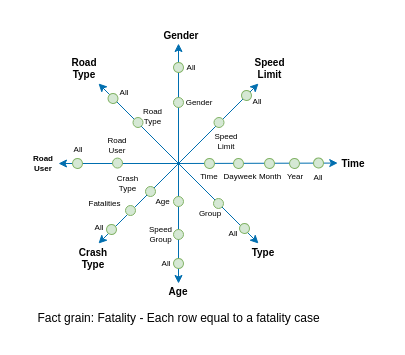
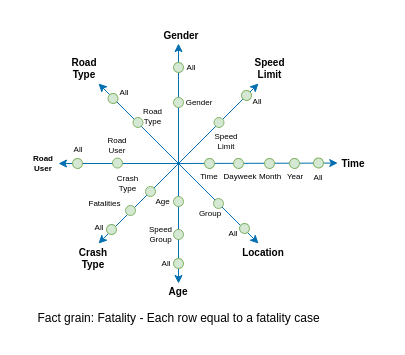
node "Type": label "Type" -> "Location"
